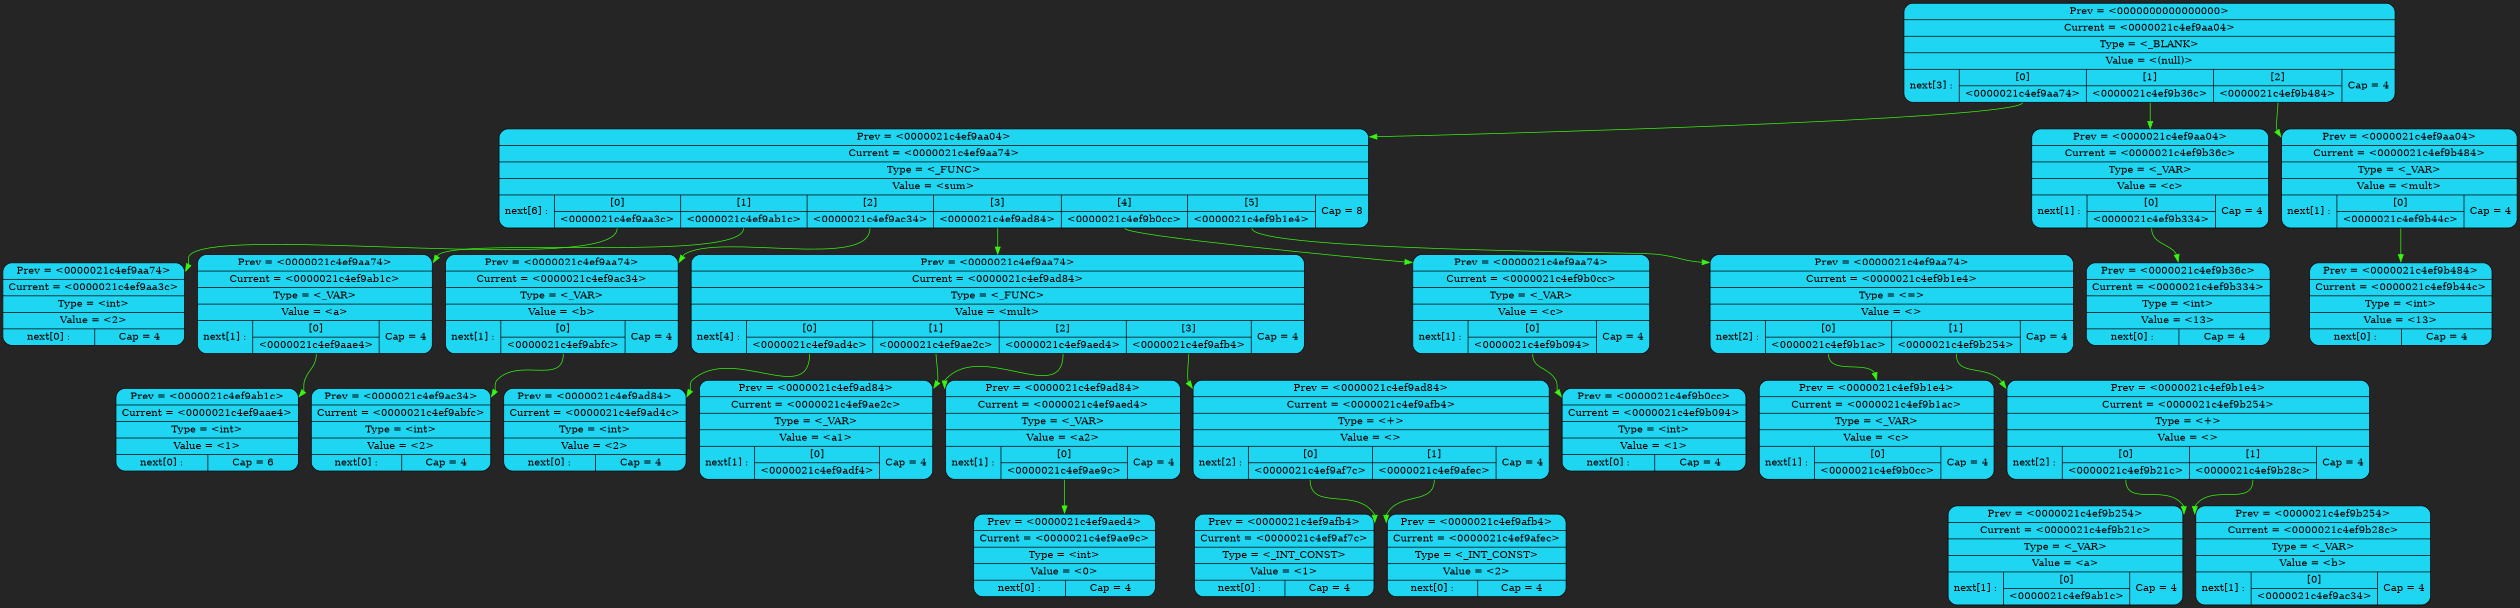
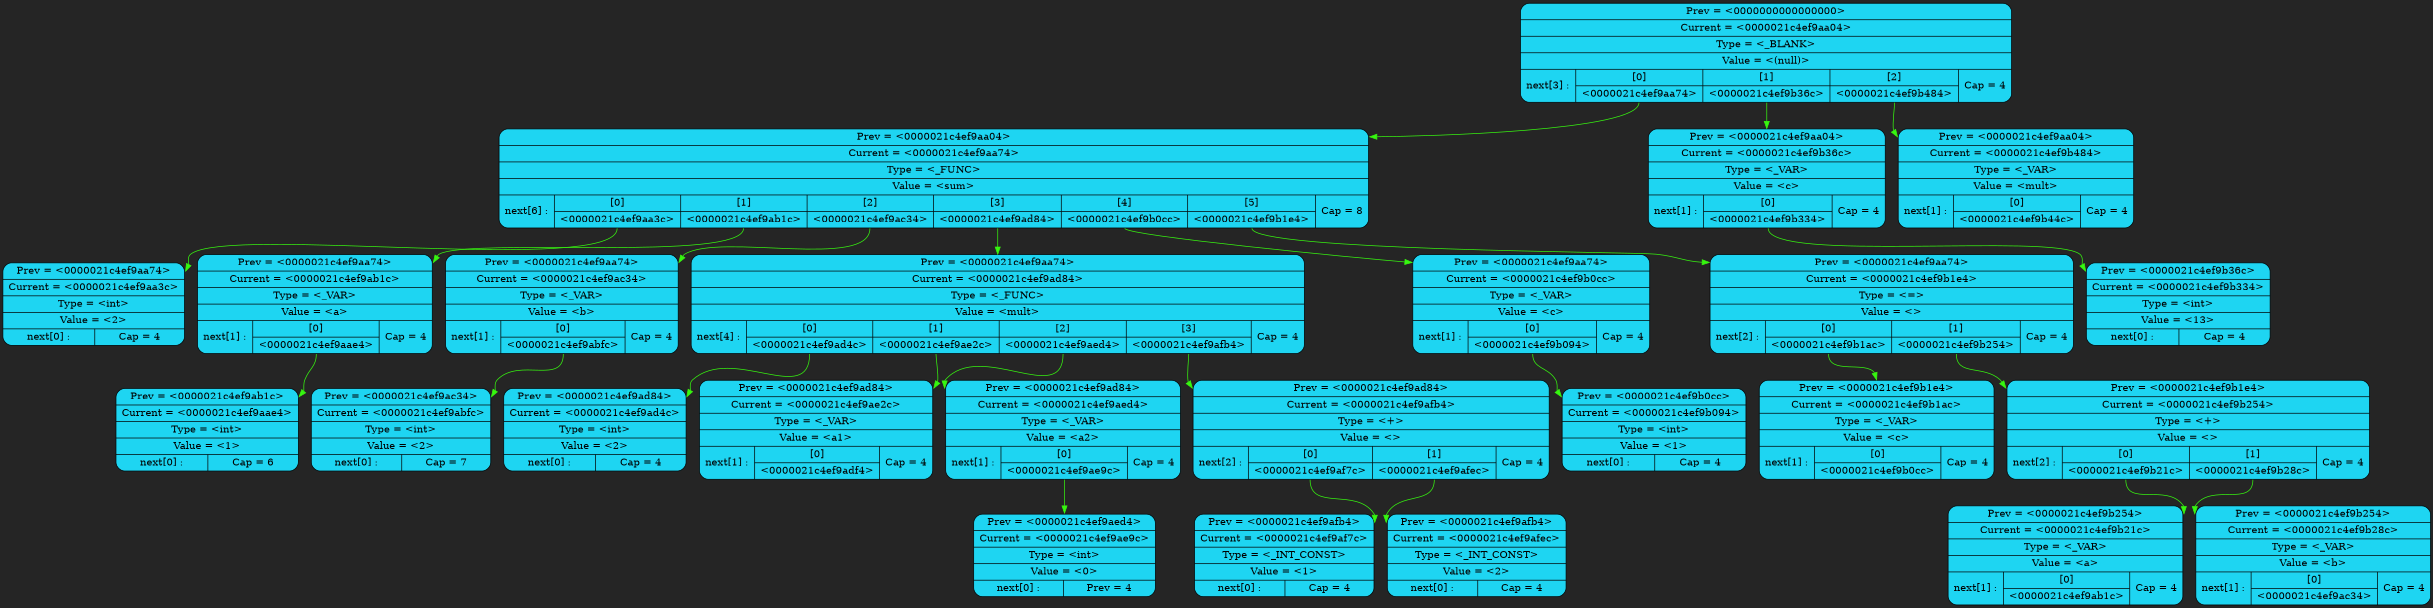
node "Prev = <0000021c4ef9b484>": removed
node "Prev = <0000021c4ef9ac34>": text "Cap = 4" -> "Cap = 7"
node "Prev = <0000021c4ef9aed4>": text "Cap = 4" -> "Prev = 4"
